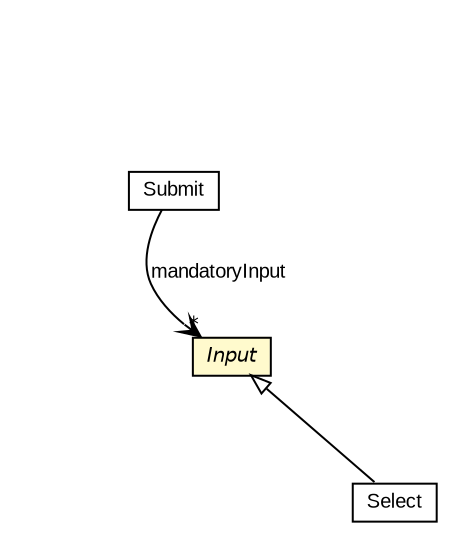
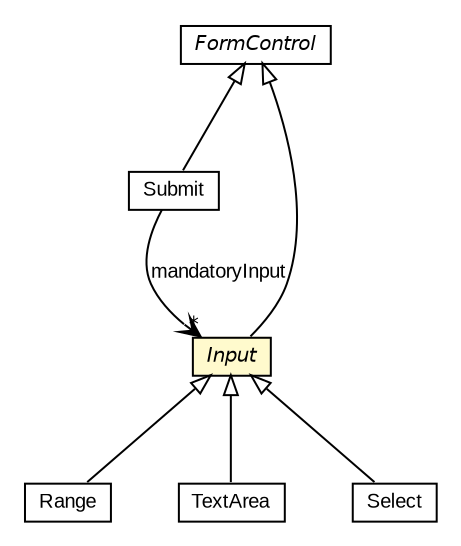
node "FormControl": added
node "Range": added
node "TextArea": added
